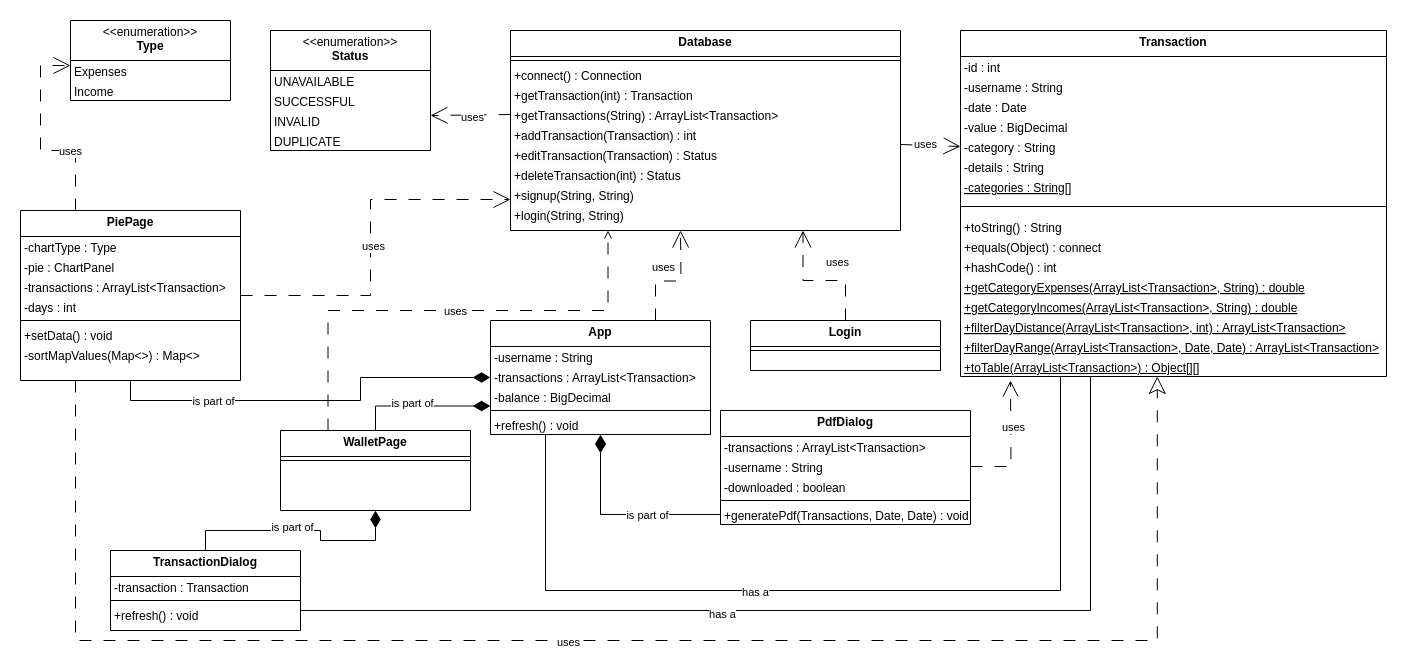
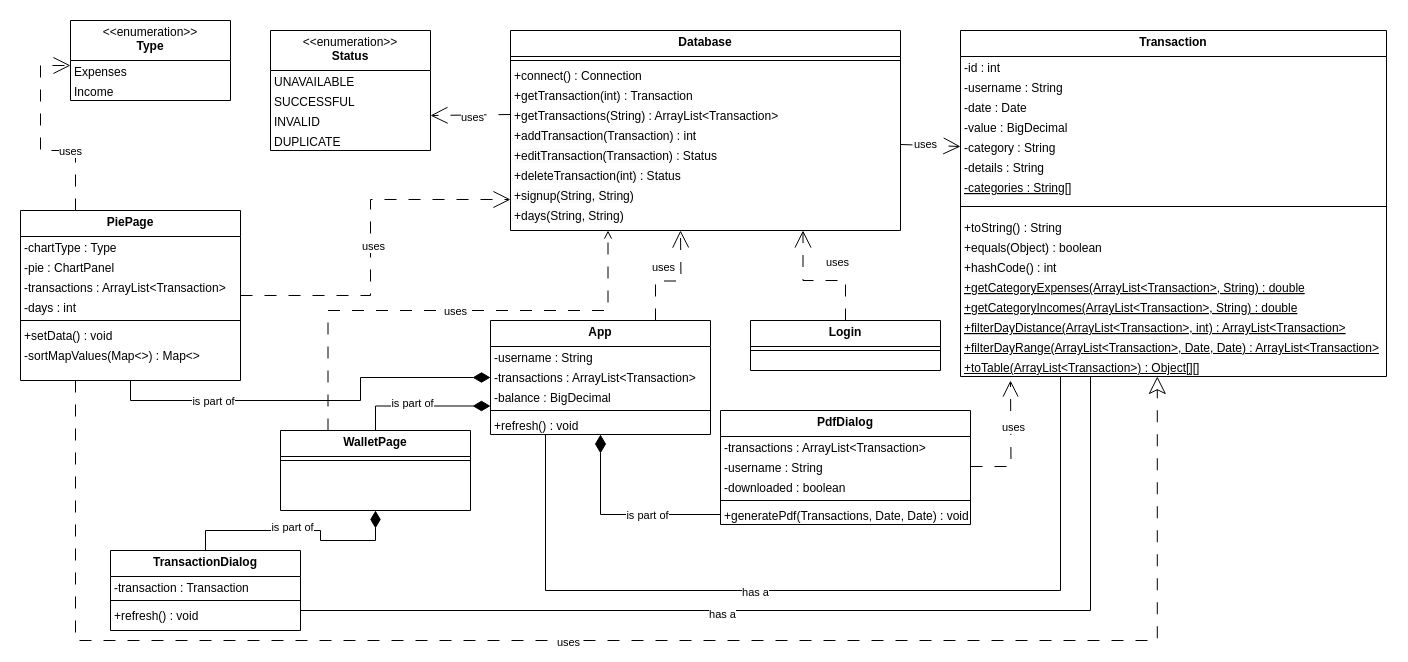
node "+login(String, String)": label "+login(String, String)" -> "+days(String, String)"
node "+equals(Object) : connect": label "+equals(Object) : connect" -> "+equals(Object) : boolean"
